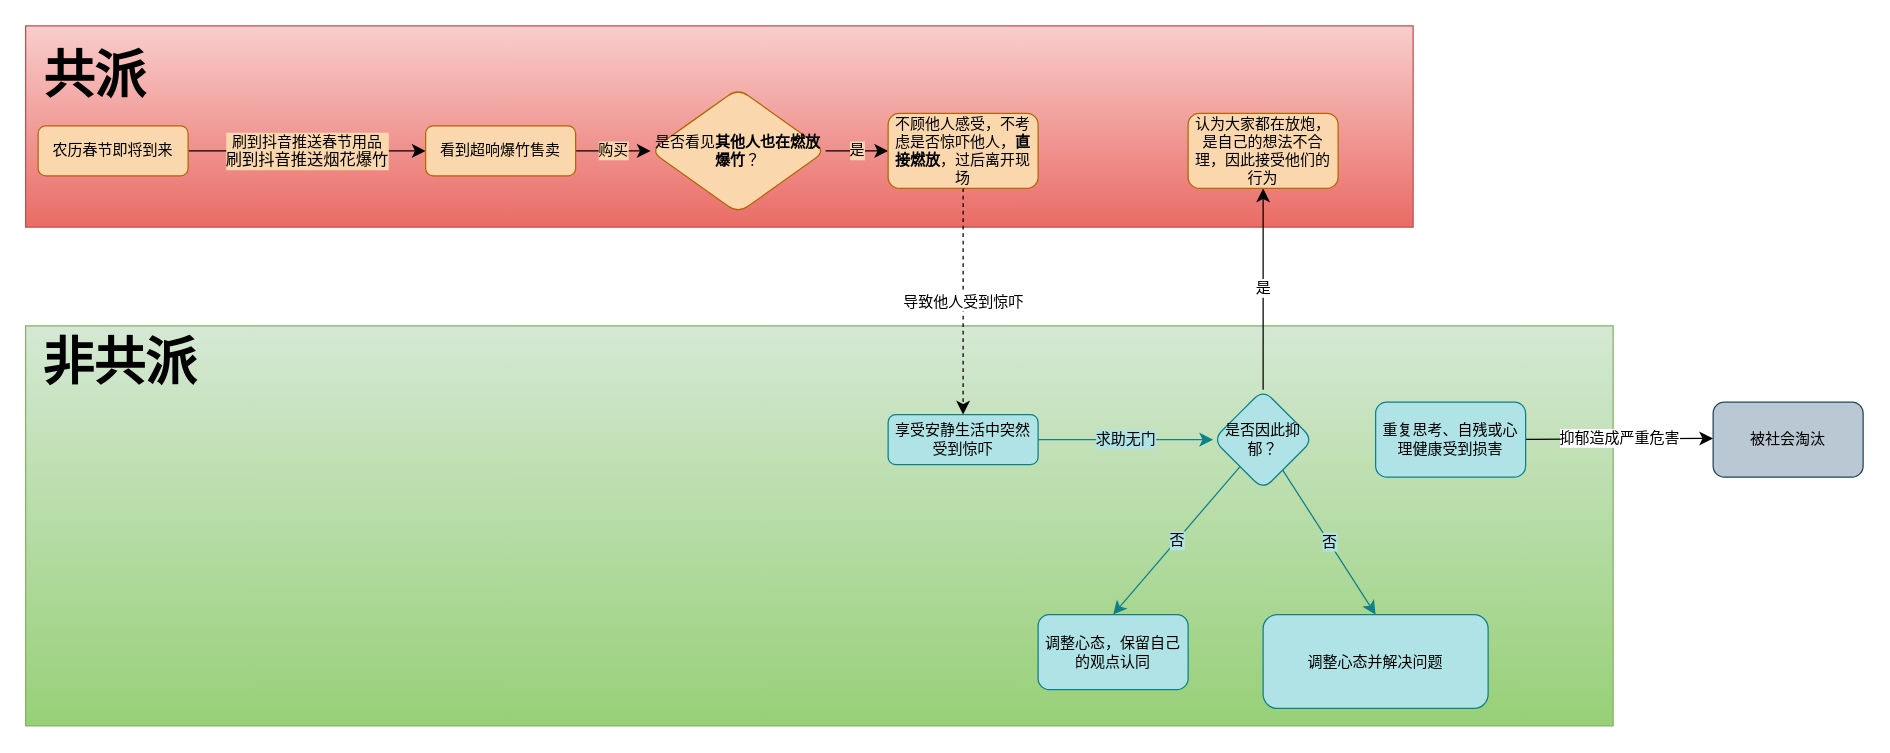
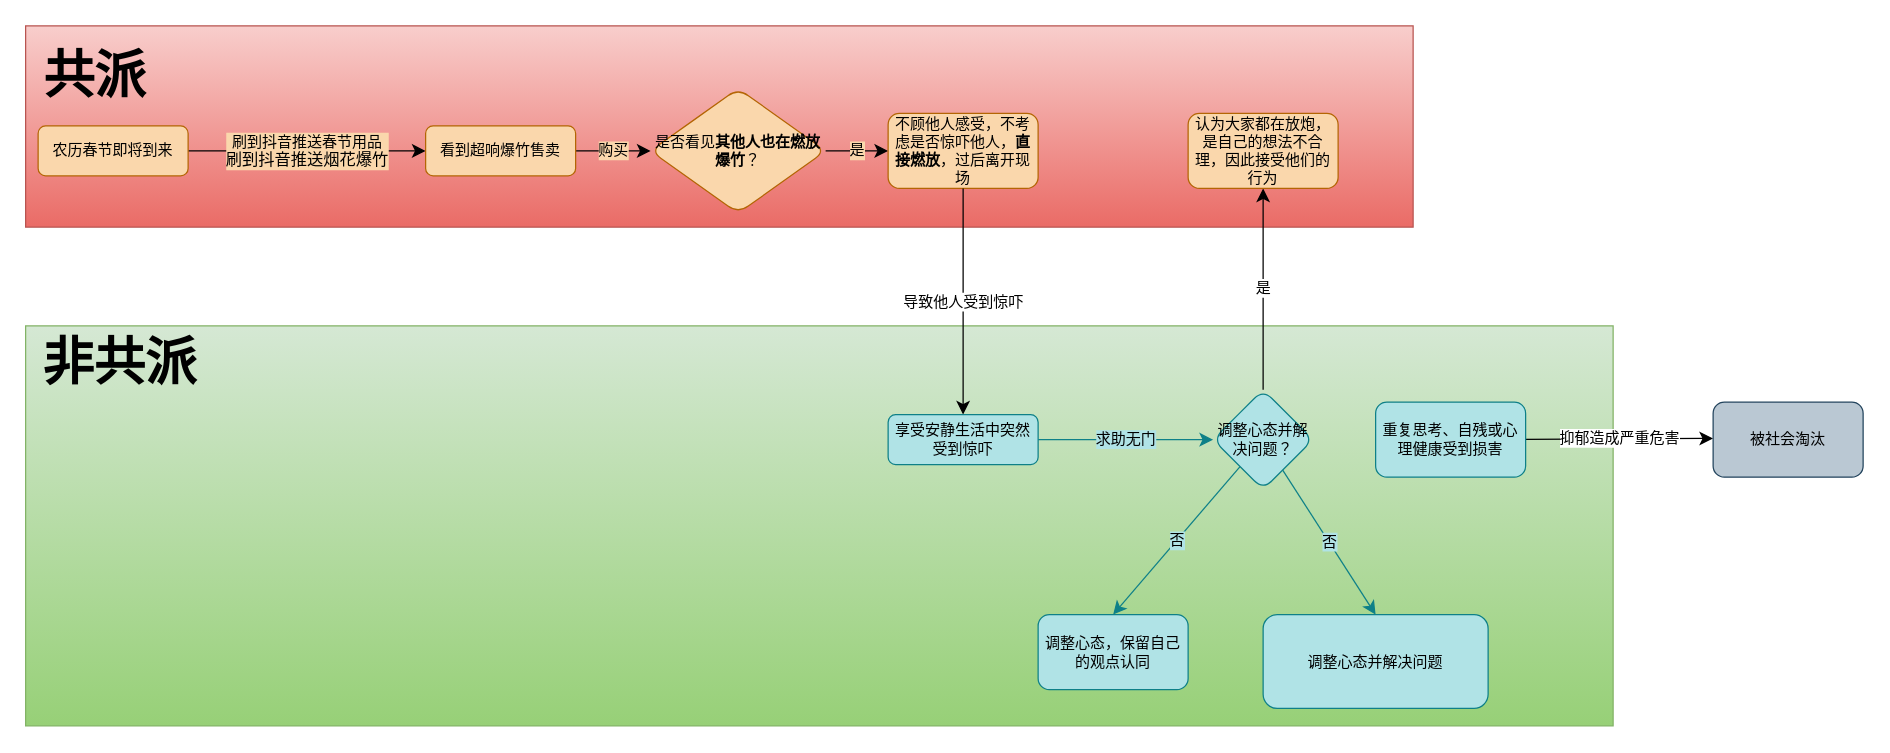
edge "不顾他人感受，不考虑是否惊吓他人，直接燃放，过后离开现场" -> "享受安静生活中突然受到惊吓": style dashed -> solid
node "是否因此抑郁？": label "是否因此抑郁？" -> "调整心态并解决问题？"
